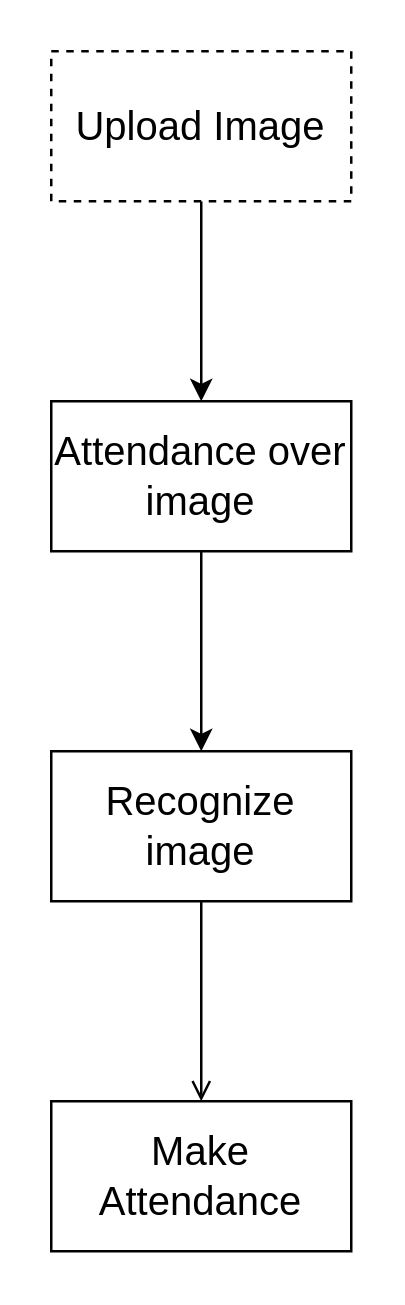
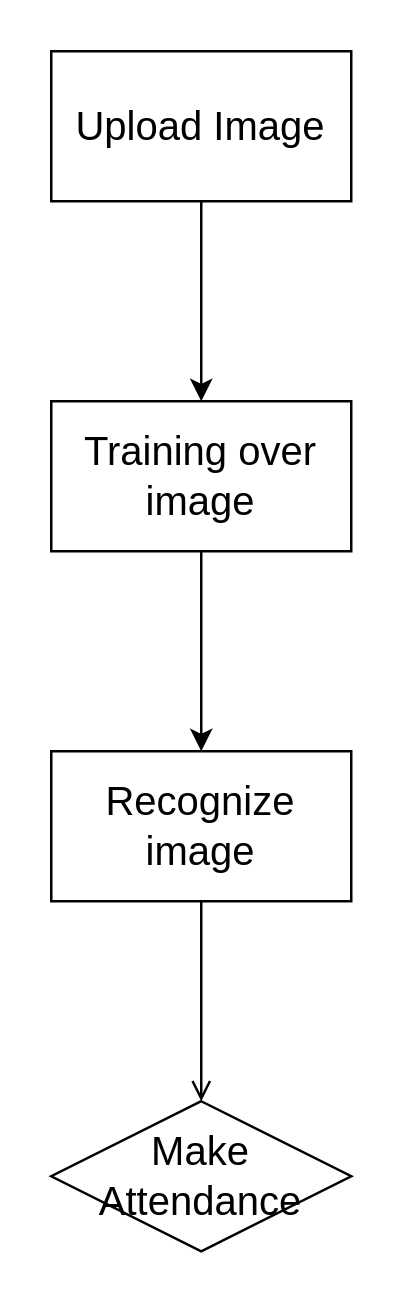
node "Upload Image": style dashed -> solid
node "Attendance over image": label "Attendance over image" -> "Training over image"
node "Make Attendance": shape rectangle -> diamond
